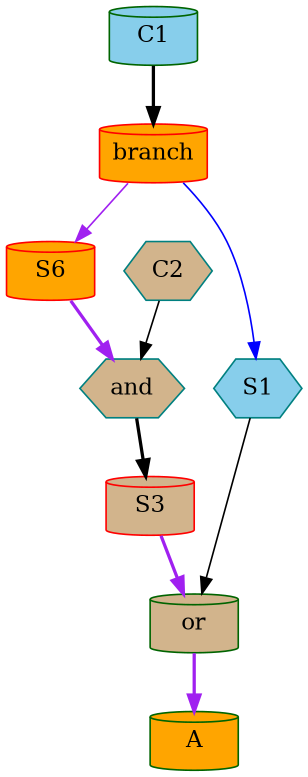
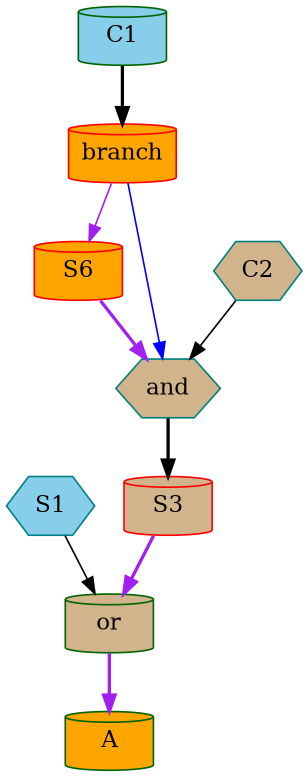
edge "branch" -> "S1": now "branch" -> "and"
